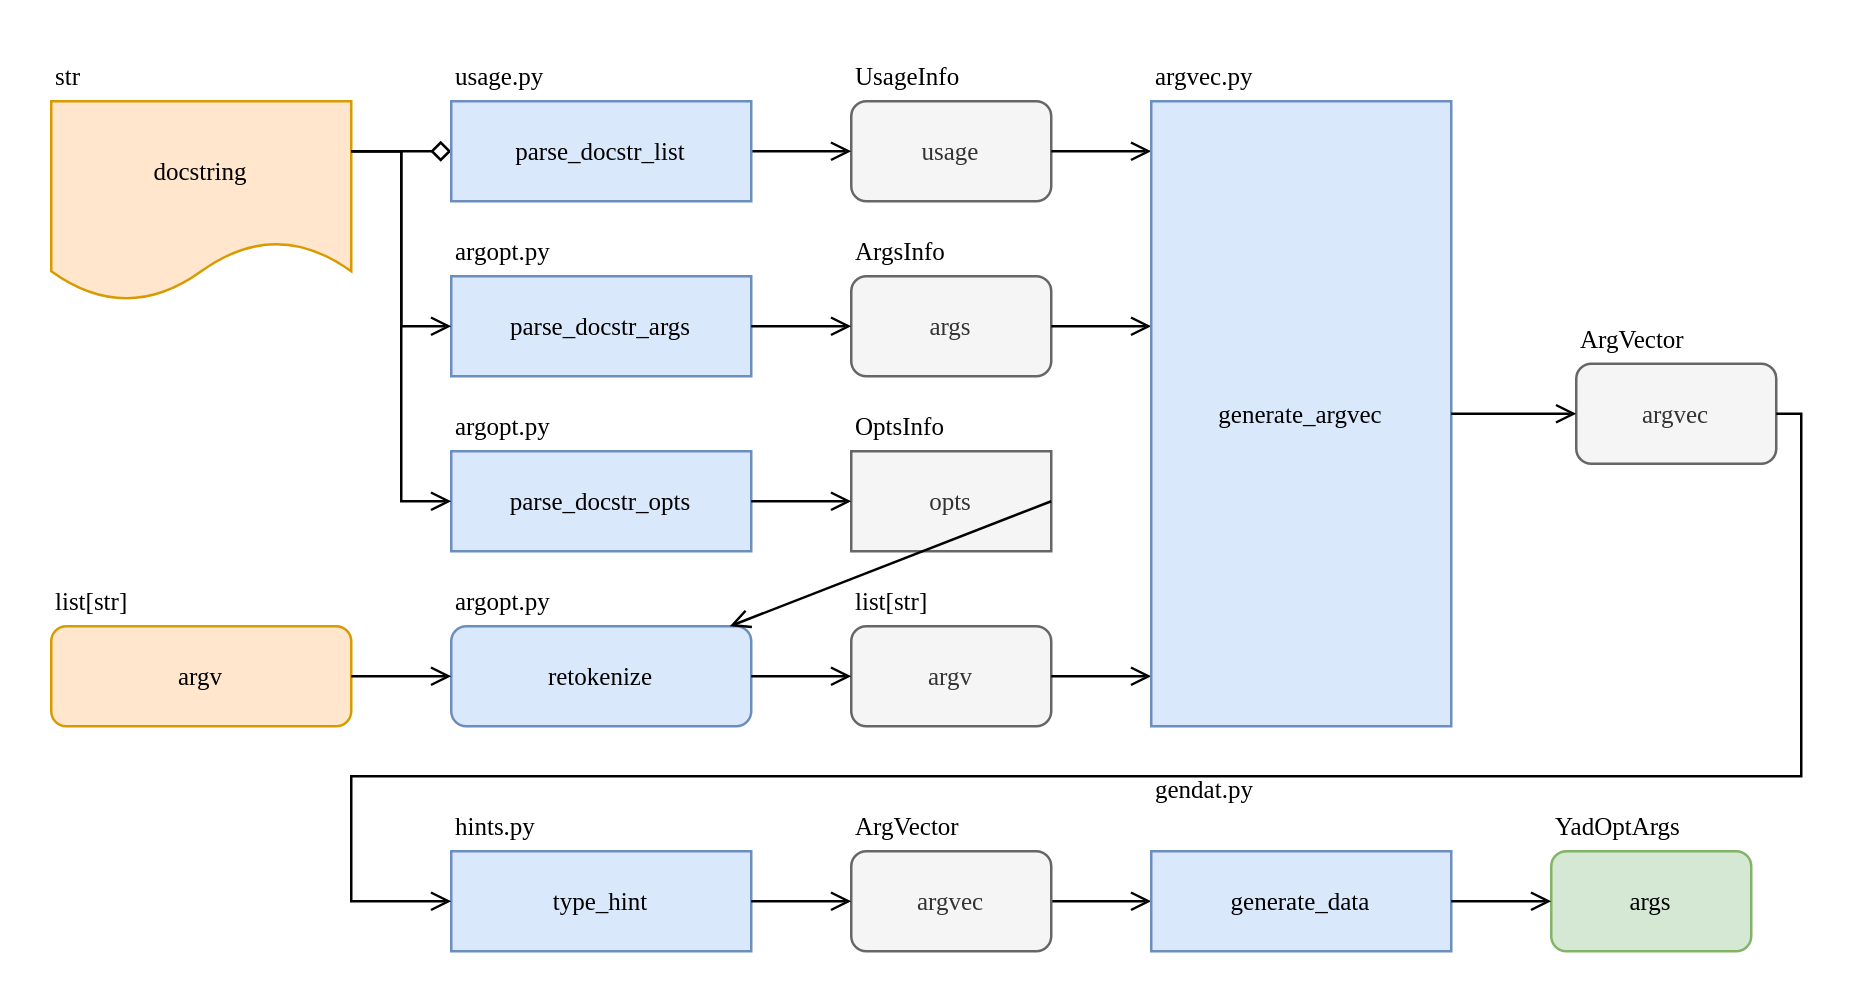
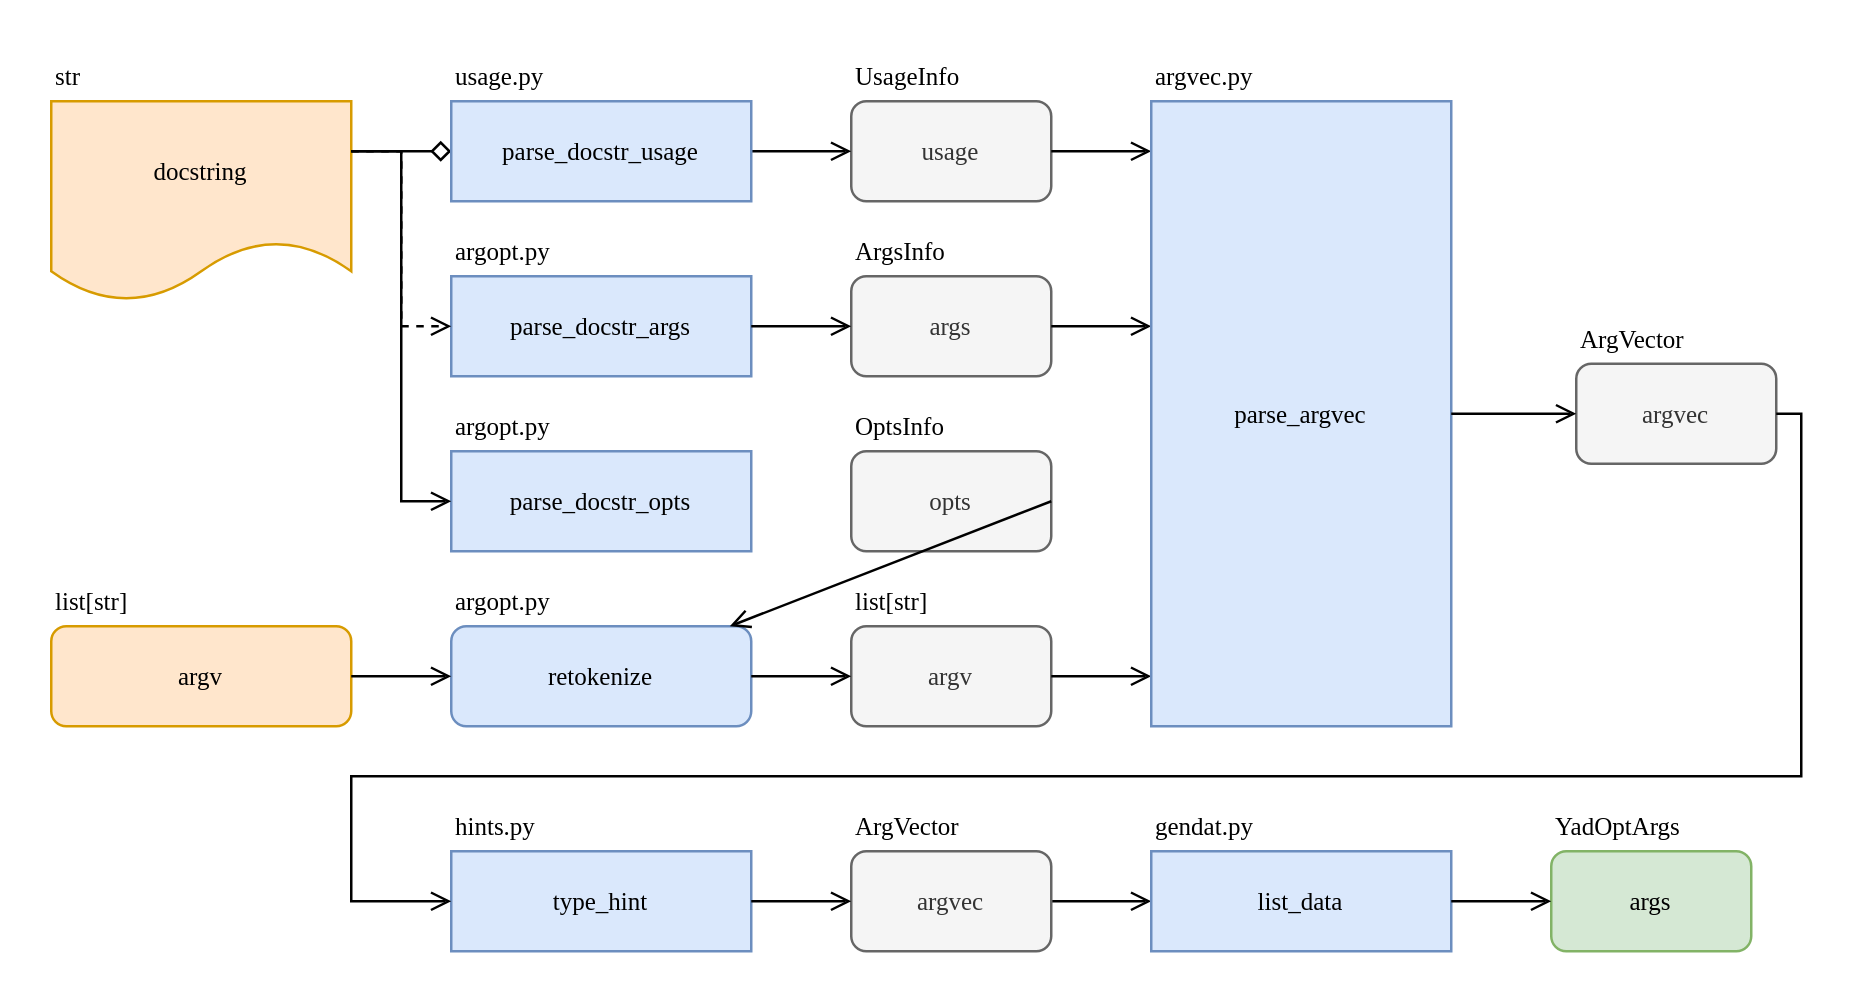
node "parse_docstr_list": label "parse_docstr_list" -> "parse_docstr_usage"
edge "docstring" -> "parse_docstr_args": style solid -> dashed
node "generate_argvec": label "generate_argvec" -> "parse_argvec"
edge "parse_docstr_opts" -> "opts": removed
node "opts": shape rectangle -> rounded rectangle
node "gendat.py": moved (1226, 789) -> (1226, 826)
node "generate_data": label "generate_data" -> "list_data"
